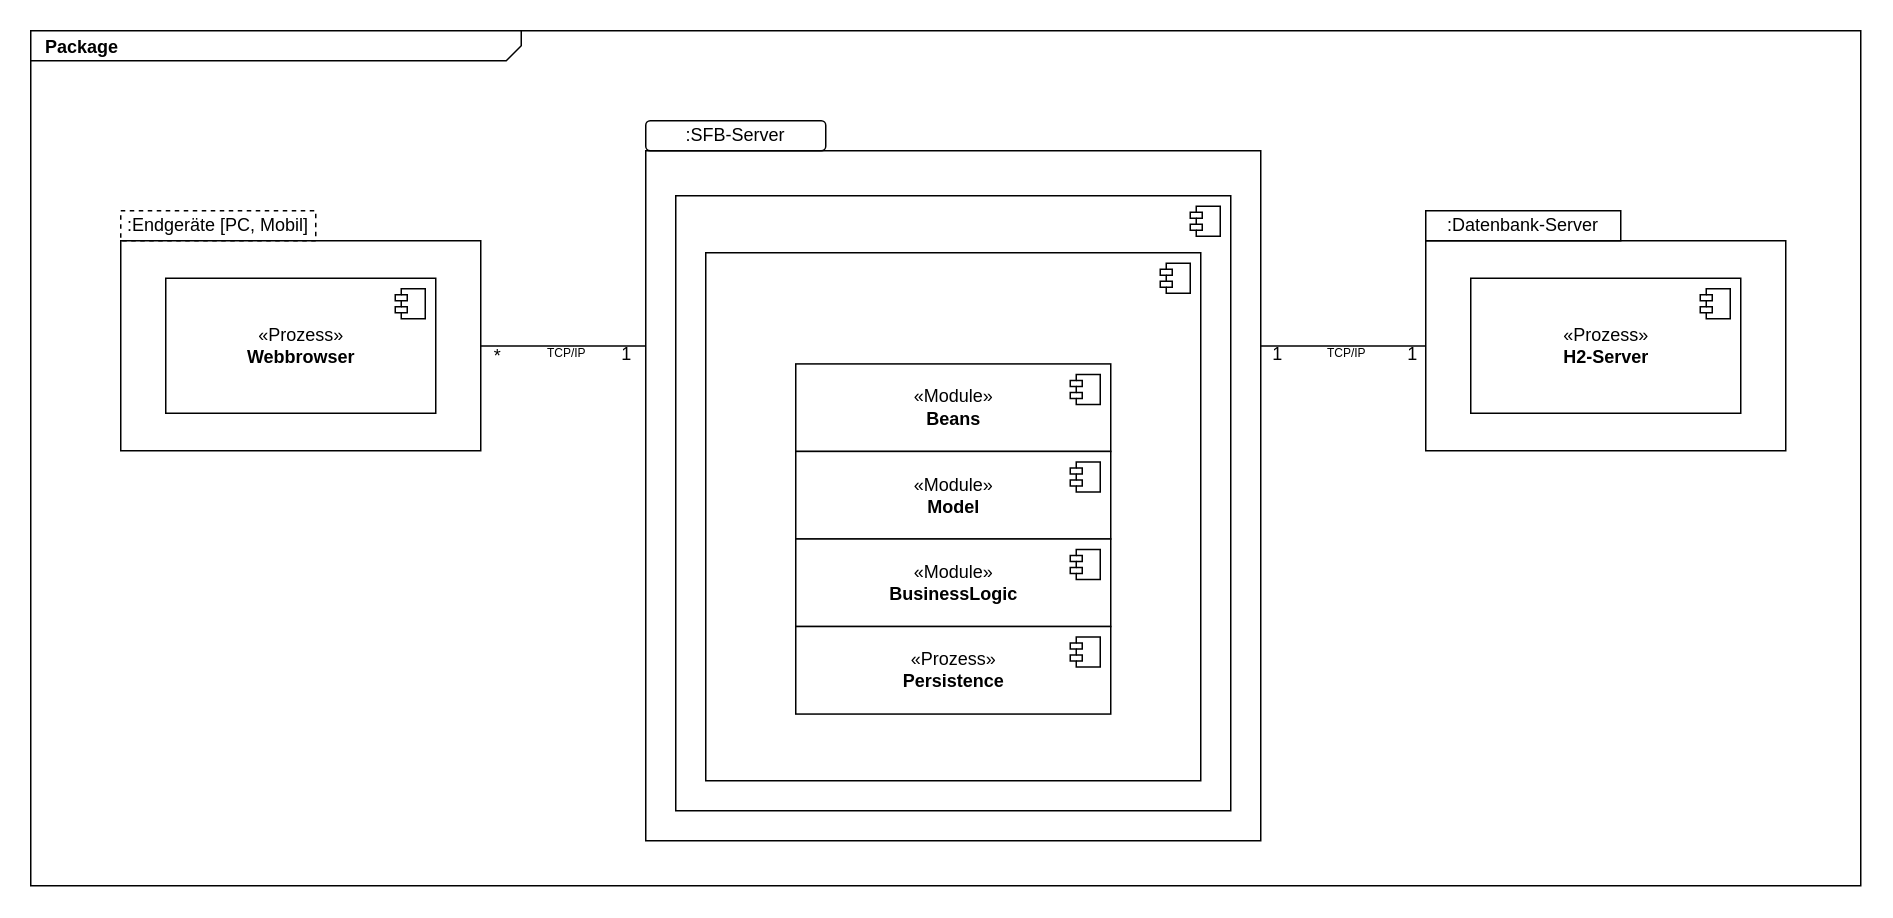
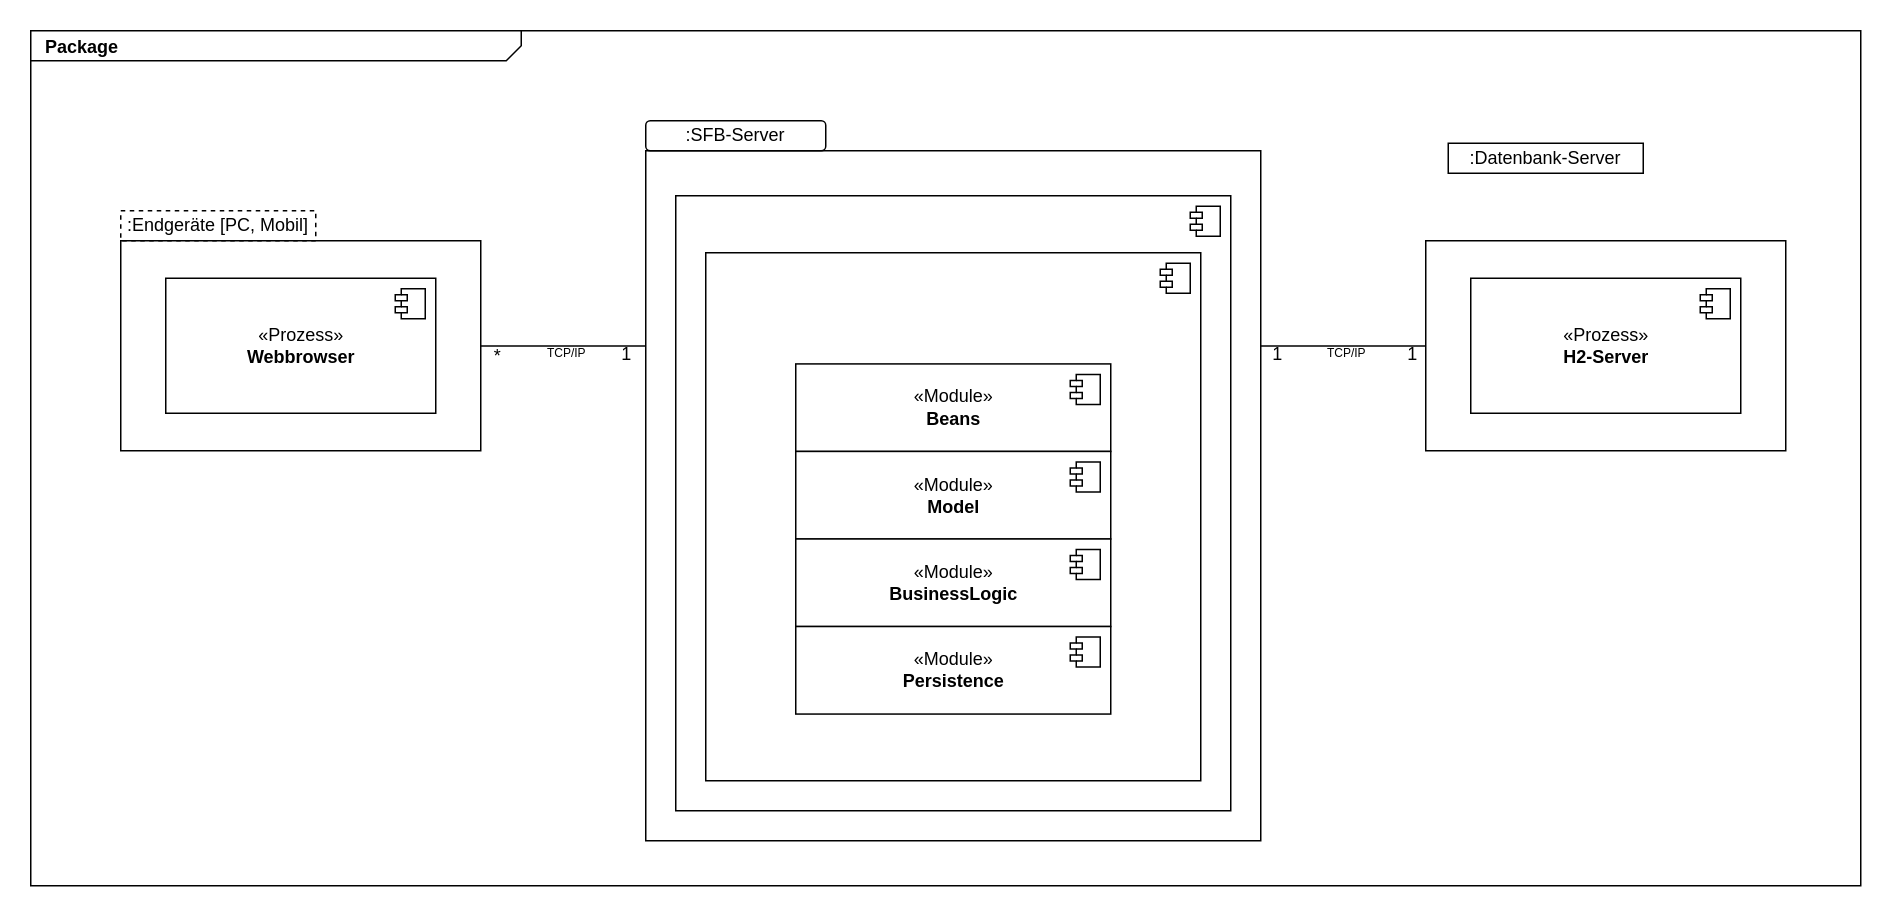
node ":Datenbank-Server": moved (1523, 226) -> (1546, 158)
node "«Prozess» Persistence": label "«Prozess» Persistence" -> "«Module» Persistence"
